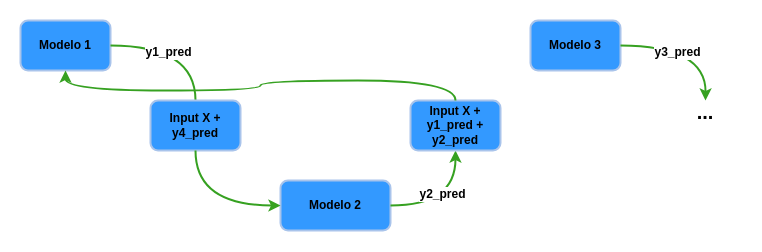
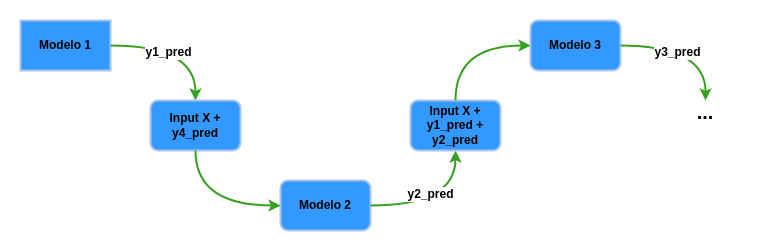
node "Modelo 1": shape rounded rectangle -> rectangle
edge "Modelo 1" -- "Input X + y4_pred": arrowhead none -> classic
edge "Input X + y1_pred + y2_pred" -> "Modelo 1": now "Input X + y1_pred + y2_pred" -> "Modelo 3"
node "Modelo 2": size 110x50 -> 90x50
